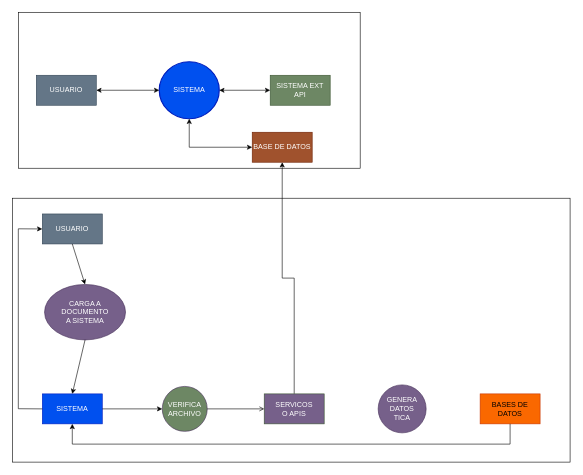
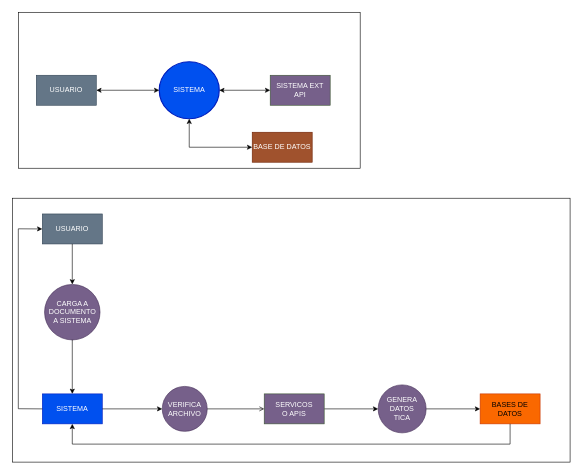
node "SISTEMA EXT API": fillcolor #6d8764 -> #76608a
edge "SERVICOS O APIS" -> "BASE DE DATOS": now "SERVICOS O APIS" -> "GENERA DATOS TICA"
node "CARGA A DOCUMENTO A SISTEMA": size 81x56 -> 56x56
node "VERIFICA ARCHIVO": fillcolor #6d8764 -> #76608a
edge "GENERA DATOS TICA" -> "BASES DE DATOS": added
